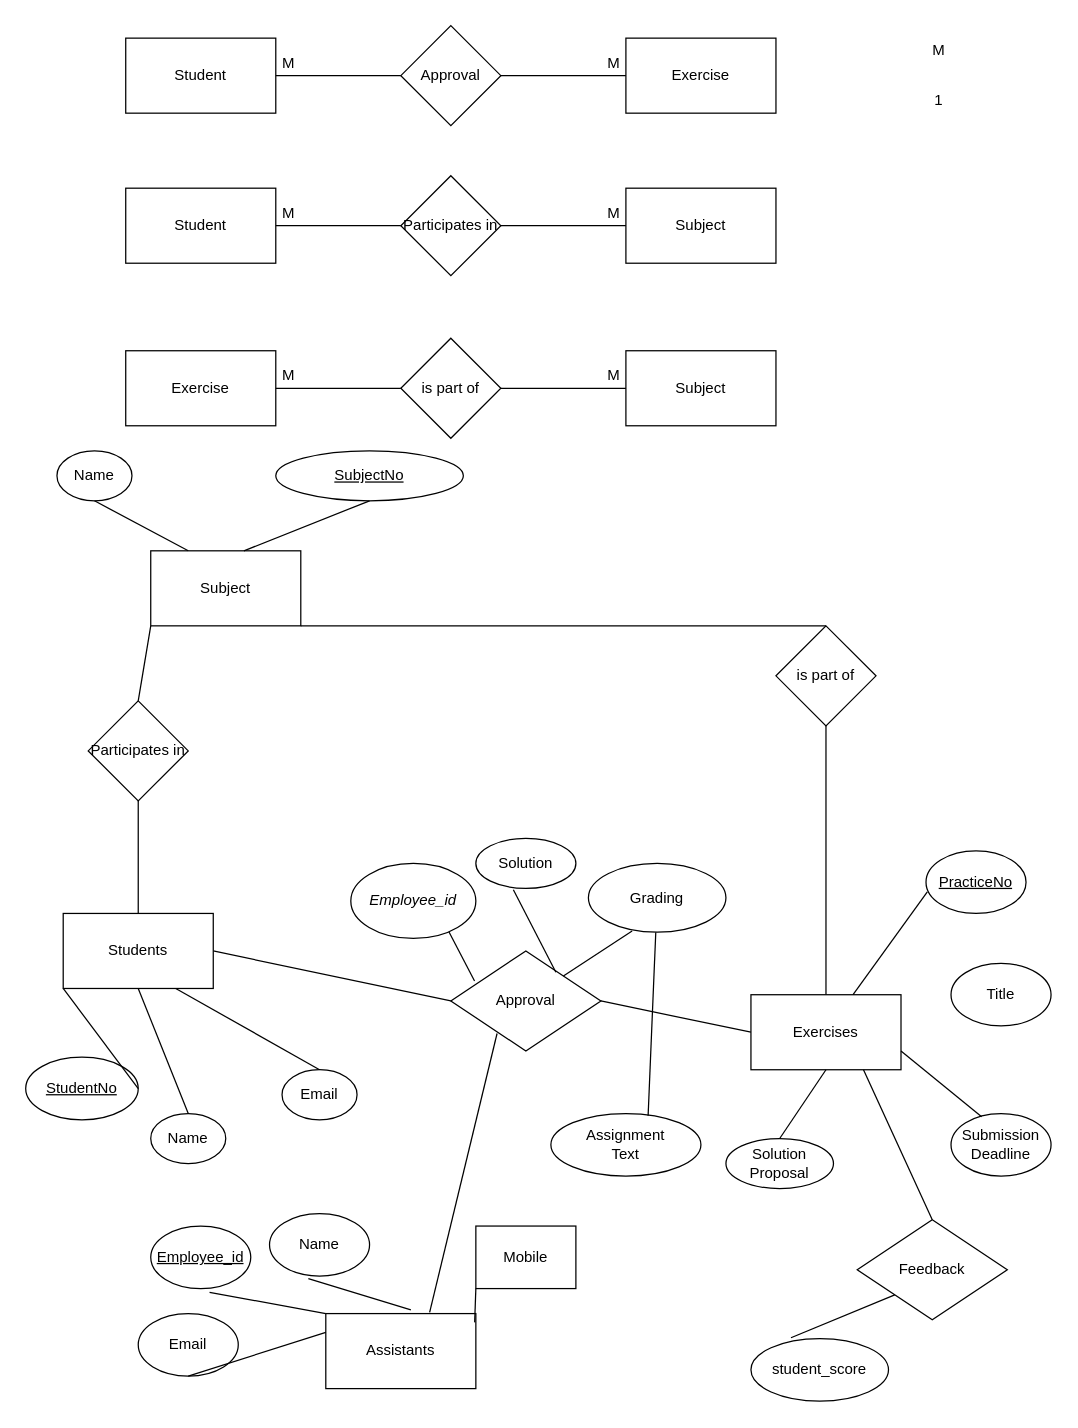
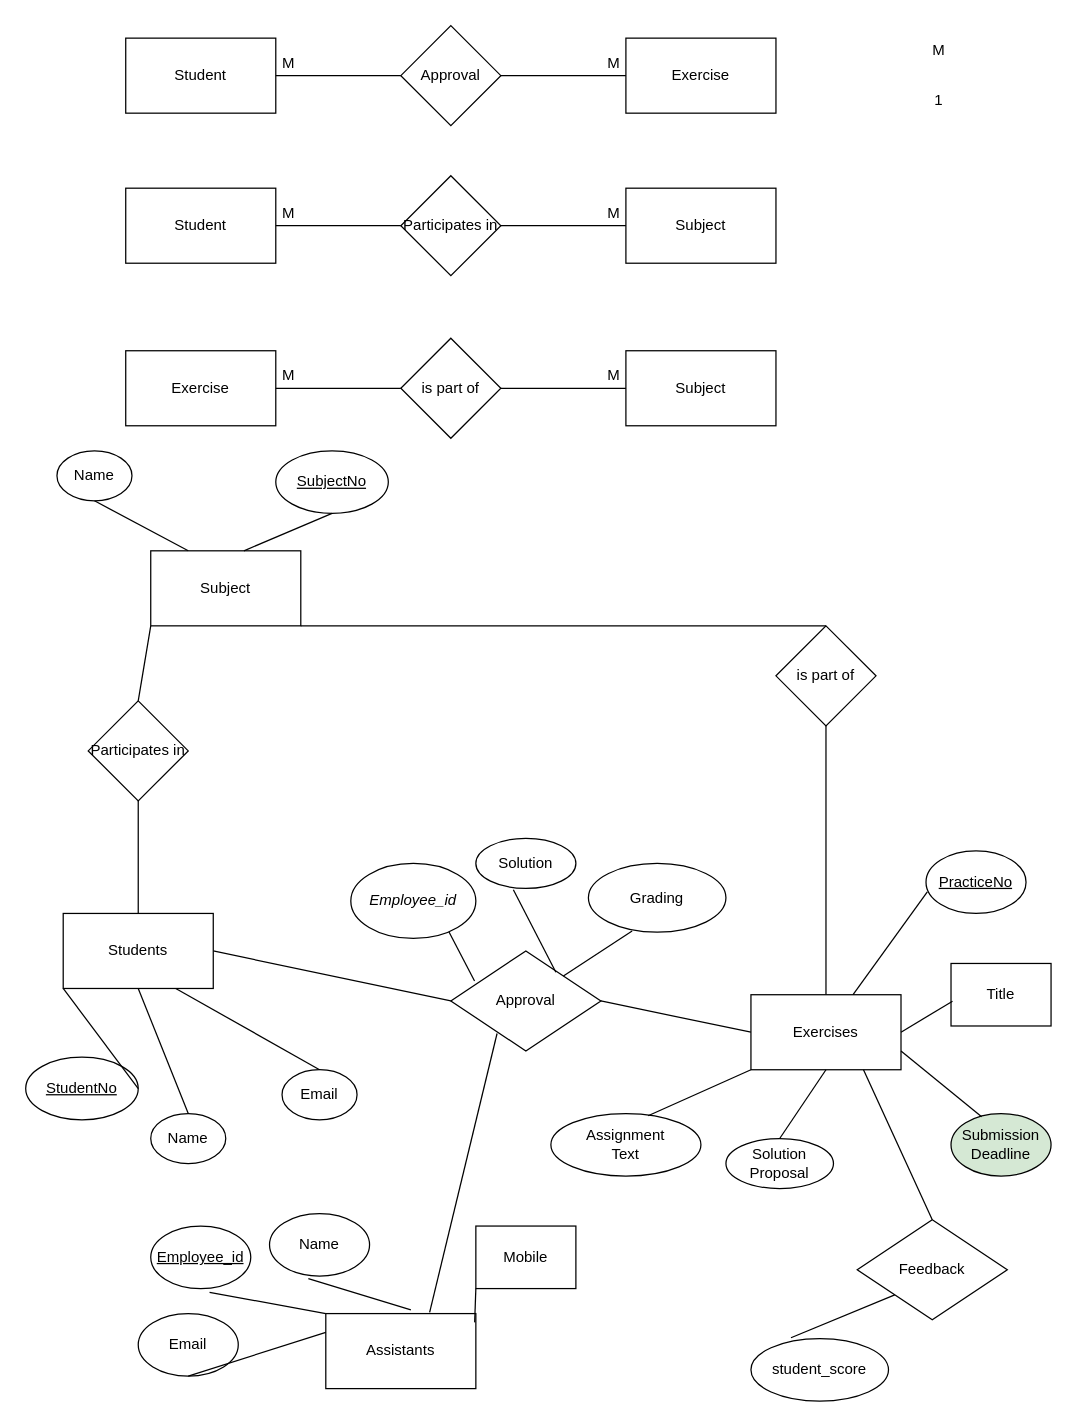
node "SubjectNo": size 188x50 -> 113x63
node "Title": shape ellipse -> rectangle
edge "Title" -- "Exercises": added
edge "Grading" -- "Assignment Text": now "Exercises" -- "Assignment Text"
node "Submission Deadline": fillcolor #ffffff -> #d5e8d4
